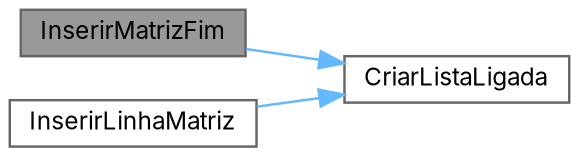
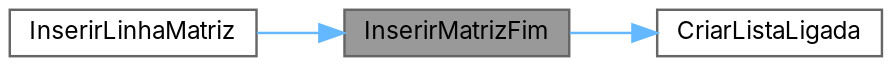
edge "InserirLinhaMatriz" -> "CriarListaLigada": now "InserirLinhaMatriz" -> "InserirMatrizFim"
